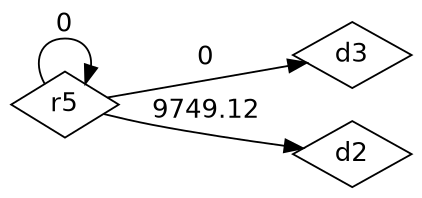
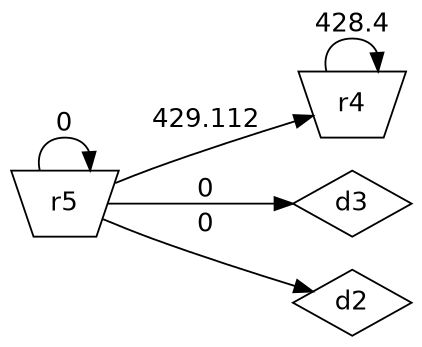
node "r5": shape diamond -> invtrapezium
node "r4": added
edge "r5" -> "d2": label "9749.12" -> "0"
